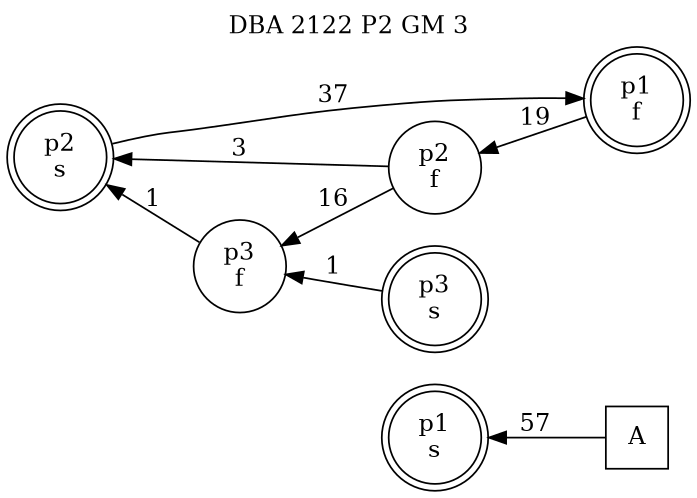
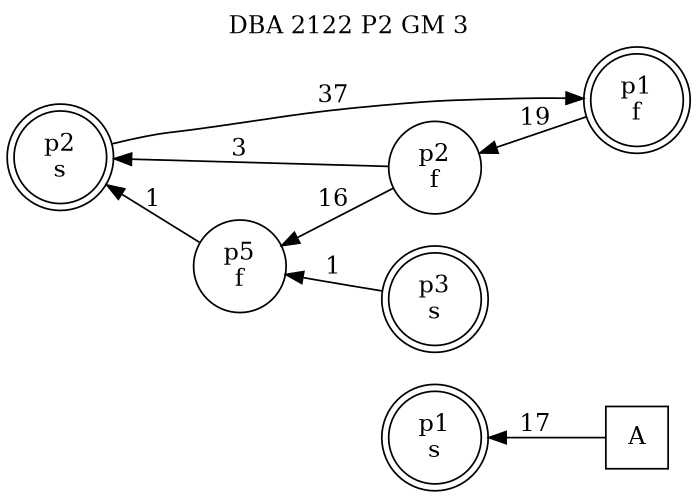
node "p3 f": label "p3 f" -> "p5 f"
edge "A" -> "p1 s": label "57" -> "17"
